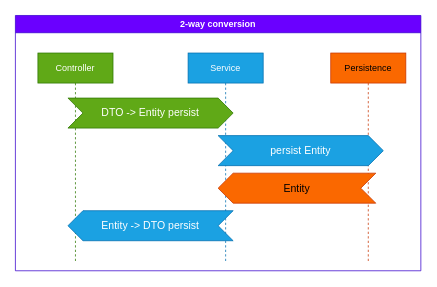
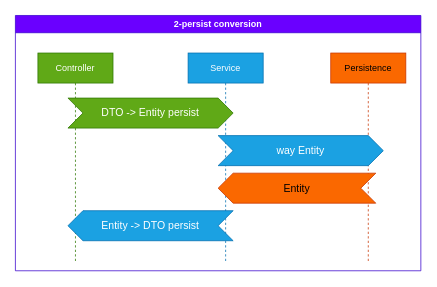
node "2-way conversion": label "2-way conversion" -> "2-persist conversion"
node "persist Entity": label "persist Entity" -> "way Entity"
